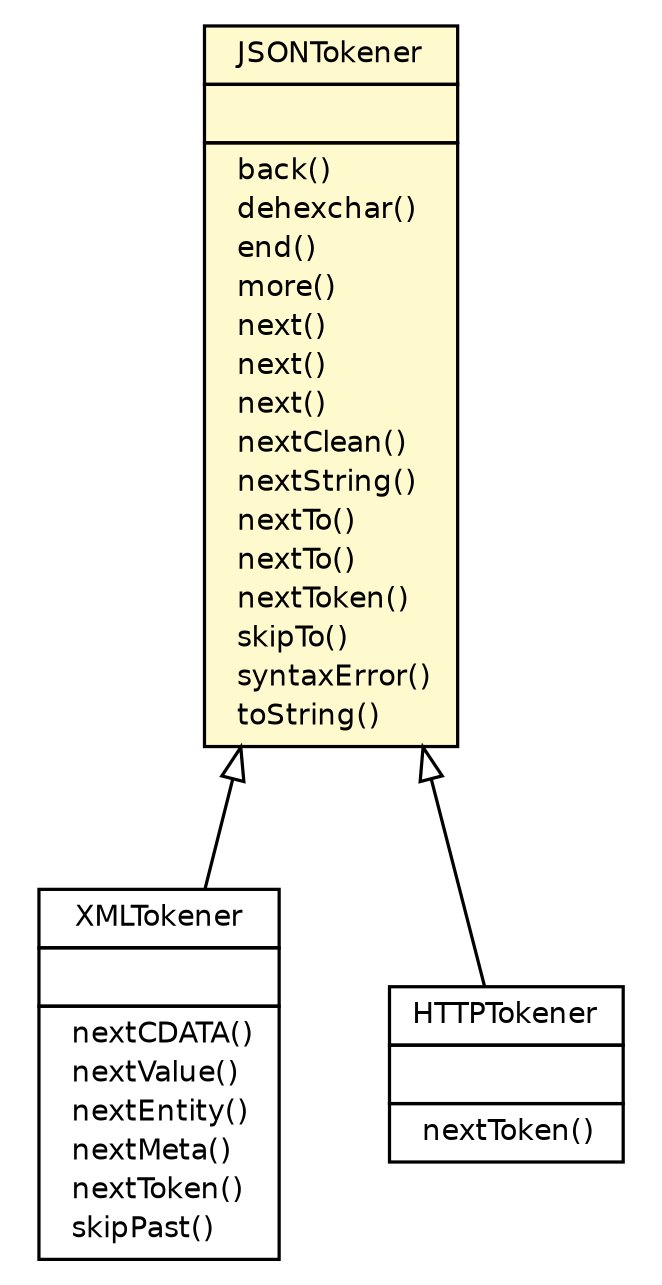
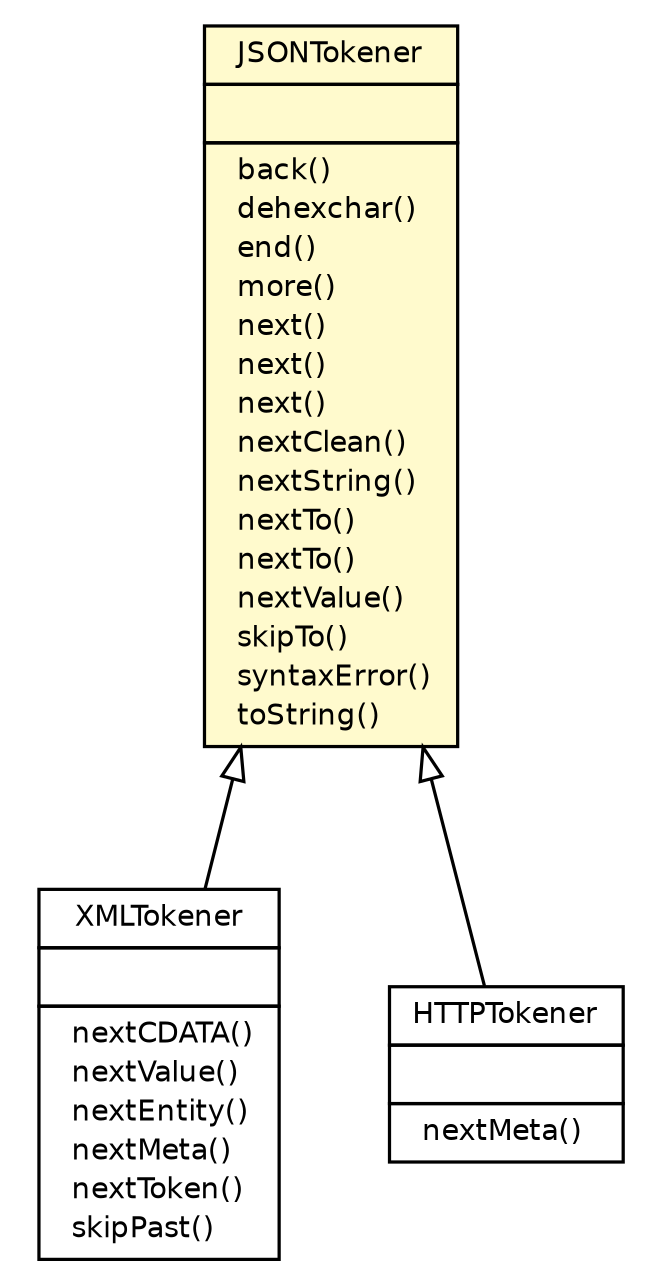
node "JSONTokener": text "nextToken()" -> "nextValue()"
node "HTTPTokener": text "nextToken()" -> "nextMeta()"
